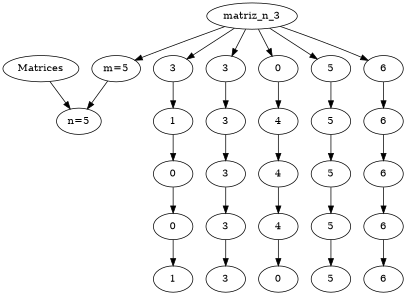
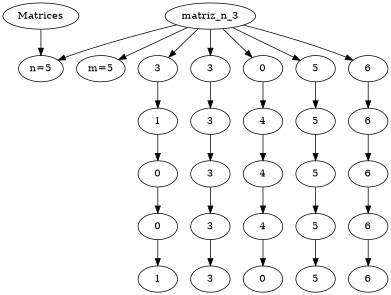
edge "m=5" -> "n=5": now "matriz_n_3" -> "n=5"
